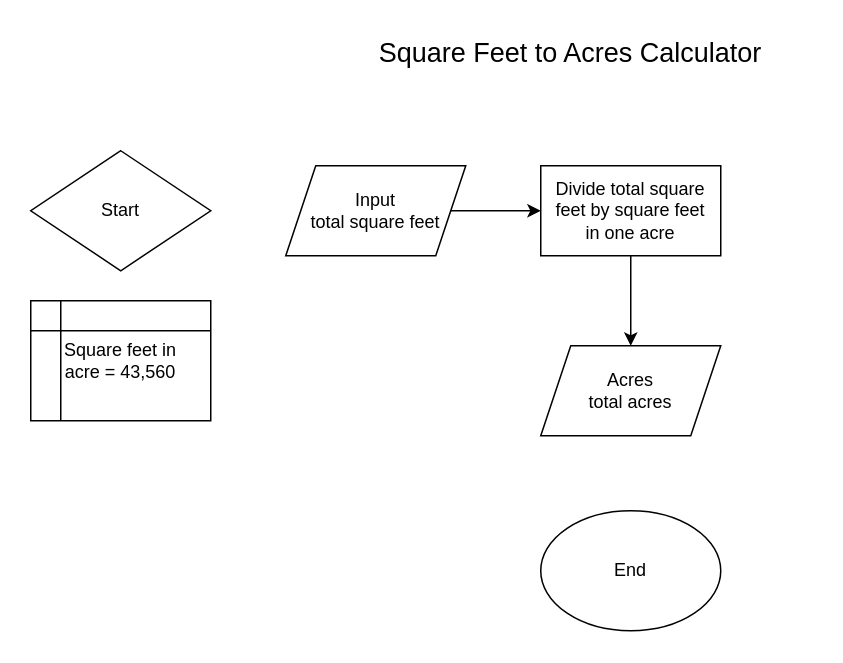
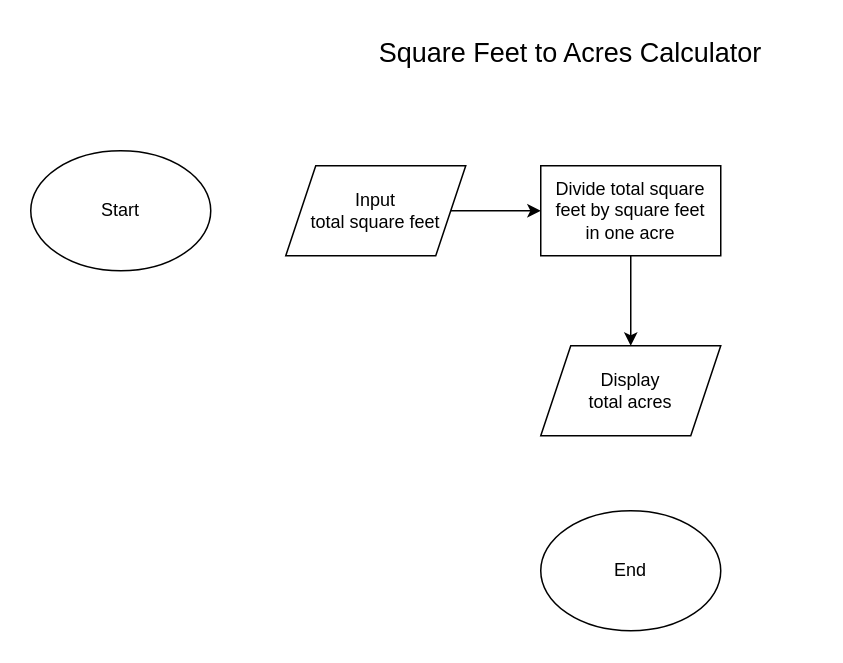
node "Start": shape diamond -> ellipse
node "Square feet in acre = 43,560": removed
node "Acres total acres": label "Acres total acres" -> "Display total acres"
